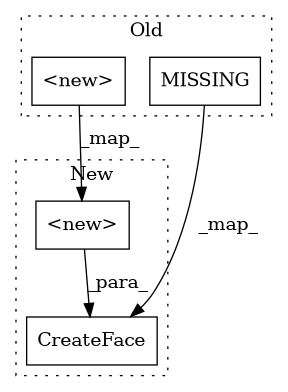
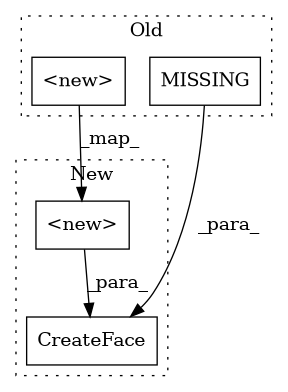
edge "MISSING" -> "CreateFace": label "_map_" -> "_para_"
